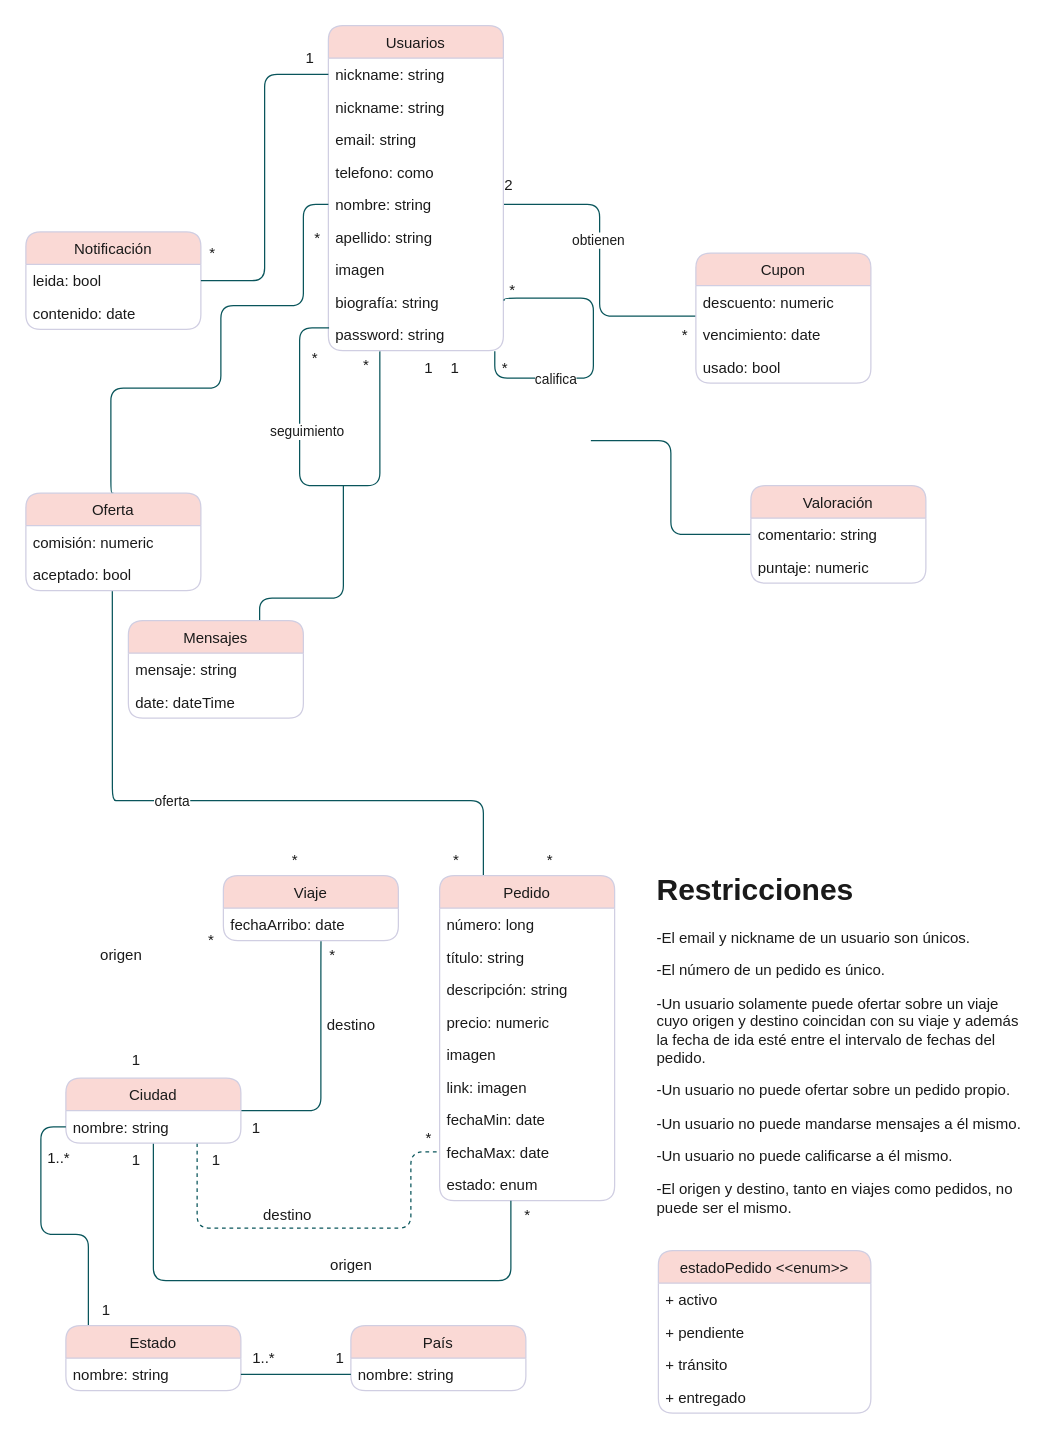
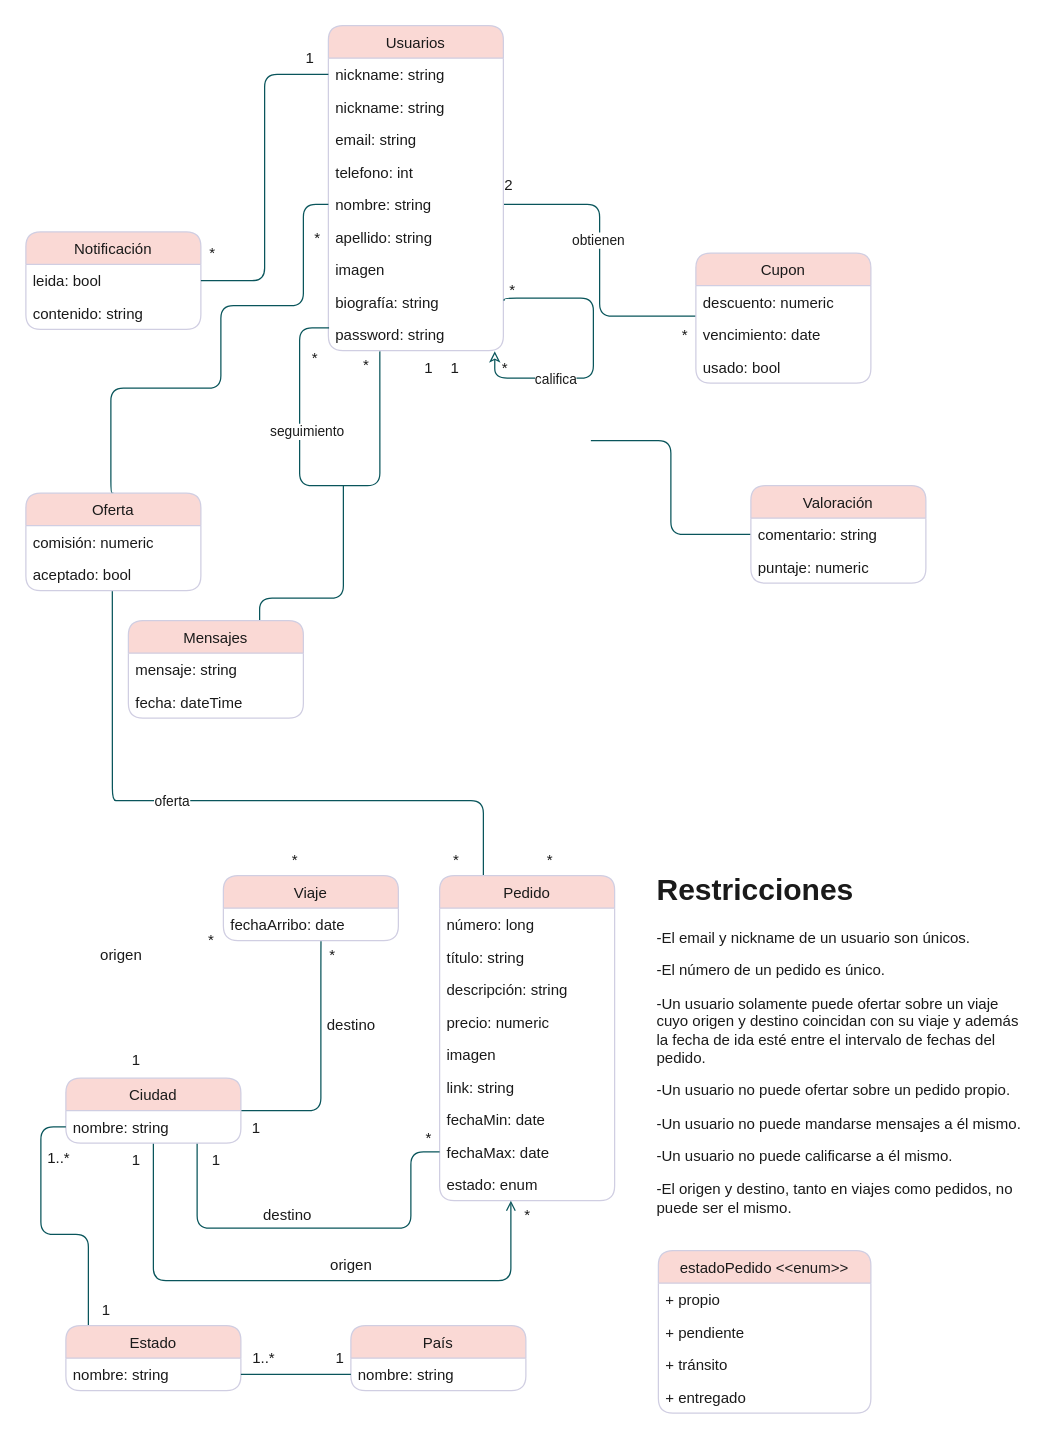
node "telefono: como": label "telefono: como" -> "telefono: int"
node "contenido: date": label "contenido: date" -> "contenido: string"
edge "biografía: string" -- "password: string": arrowhead none -> classic
node "date: dateTime": label "date: dateTime" -> "fecha: dateTime"
node "link: imagen": label "link: imagen" -> "link: string"
edge "Ciudad" -- "estado: enum": arrowhead none -> open
edge "Ciudad" -- "fechaMax: date": style dashed -> solid
node "+ activo": label "+ activo" -> "+ propio"
